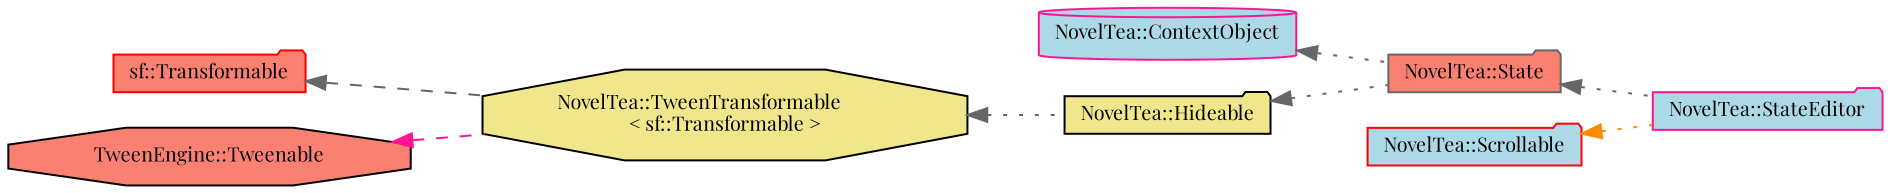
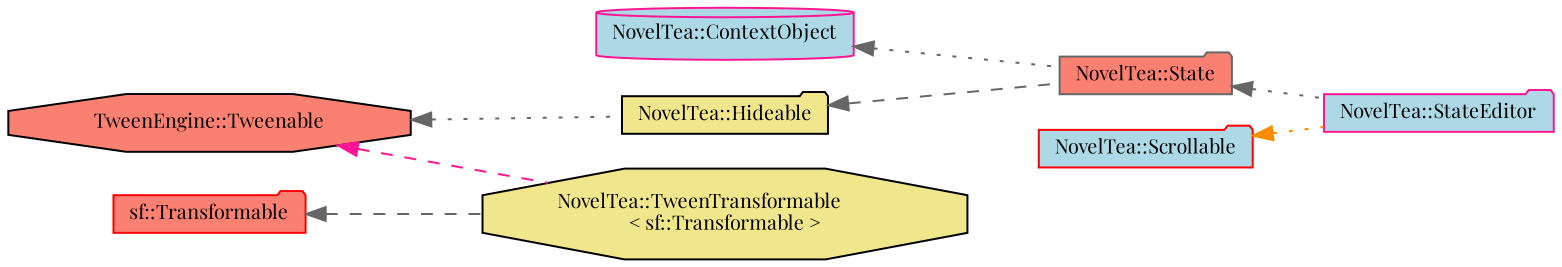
edge "NovelTea::State" -> "NovelTea::Hideable": style dotted -> dashed
edge "NovelTea::Hideable" -> "NovelTea::TweenTransformable < sf::Transformable >": now "NovelTea::Hideable" -> "TweenEngine::Tweenable"
